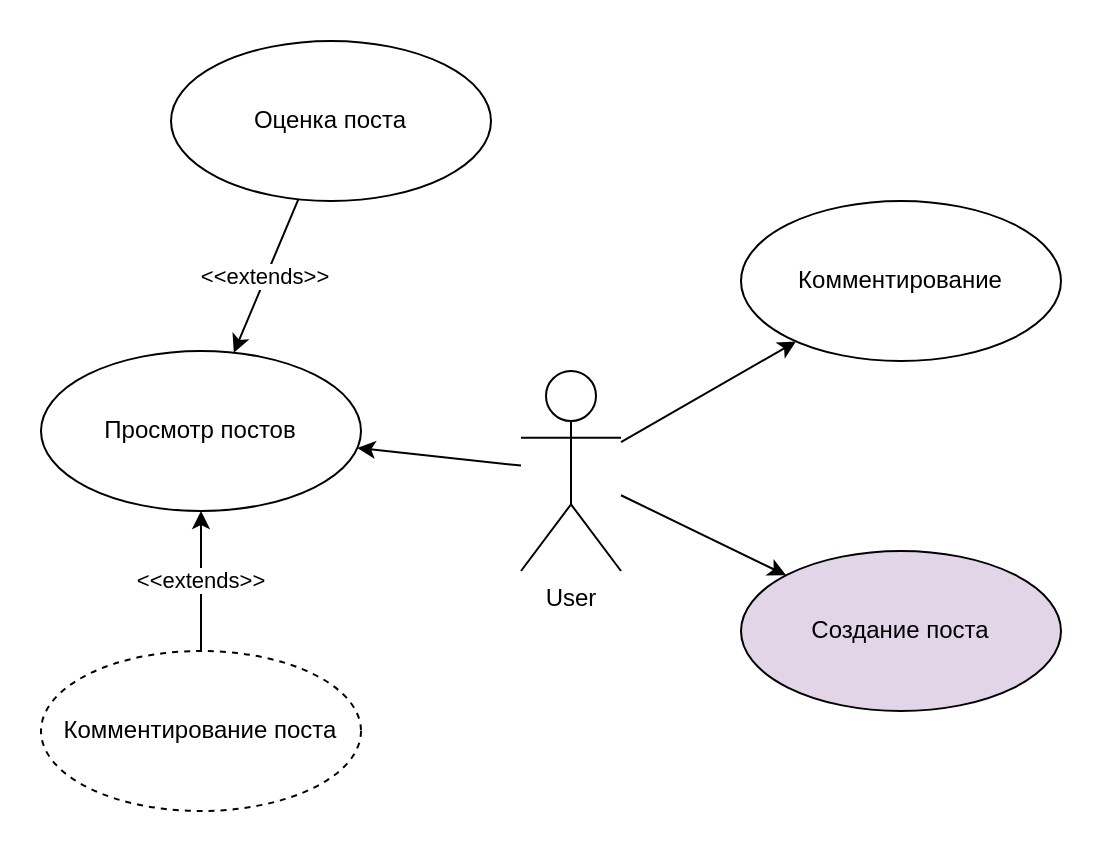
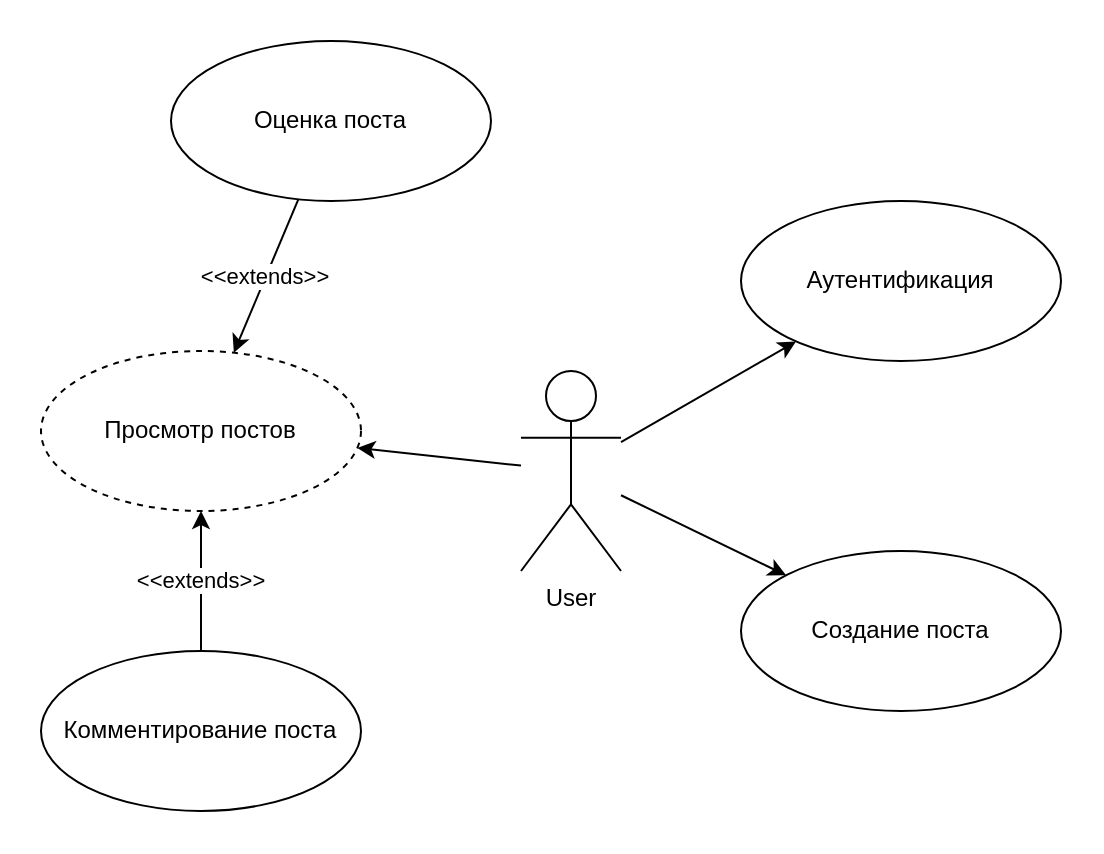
node "Комментирование": label "Комментирование" -> "Аутентификация"
node "Просмотр постов": style solid -> dashed
node "Создание поста": fillcolor #e1d5e7 -> #ffffff
node "Комментирование поста": style dashed -> solid
